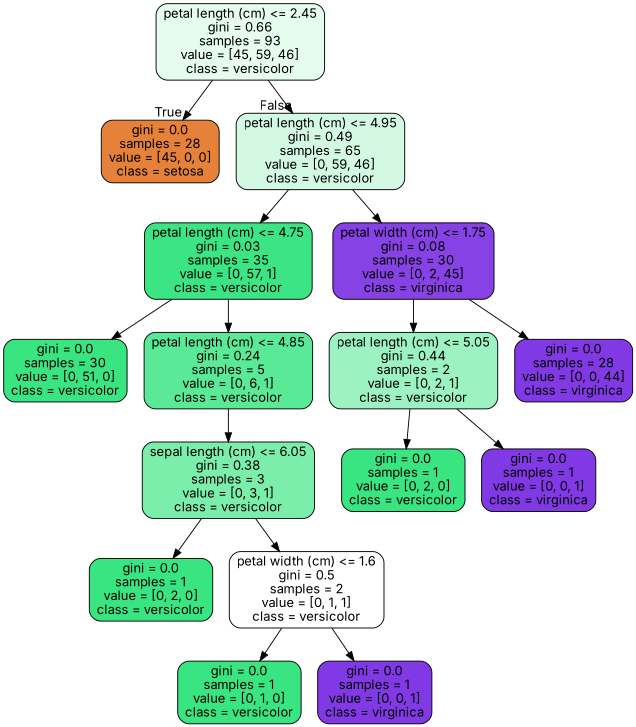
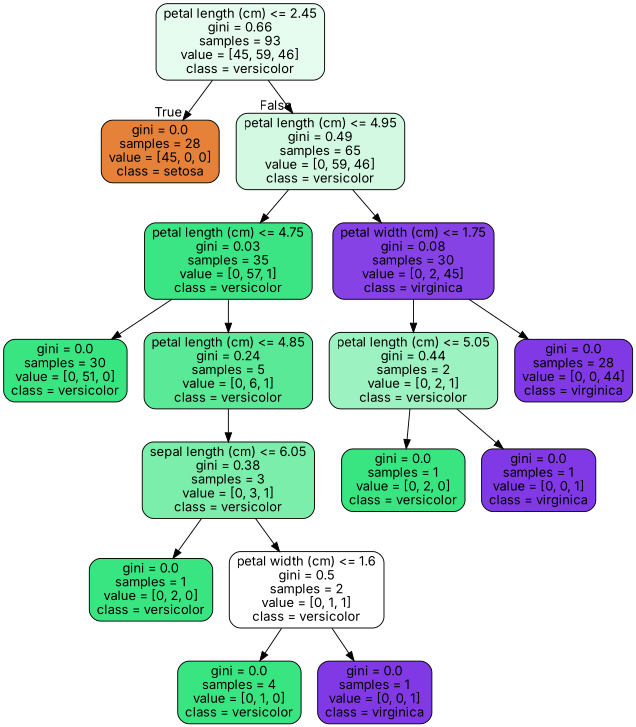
node "gini = 0.0 samples = 1 value = [0, 1, 0] class = versicolor": label "gini = 0.0 samples = 1 value = [0, 1, 0] class = versicolor" -> "gini = 0.0 samples = 4 value = [0, 1, 0] class = versicolor"
